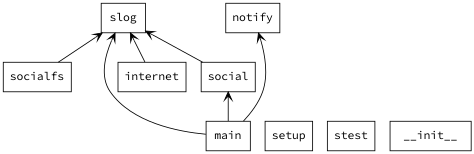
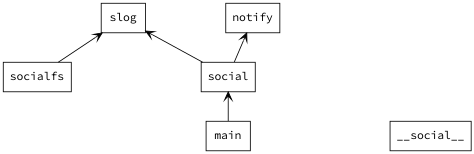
node "internet": removed
edge "main" -> "notify": now "social" -> "notify"
edge "main" -> "slog": removed
node "setup": removed
node "stest": removed
node "__init__": label "__init__" -> "__social__"
